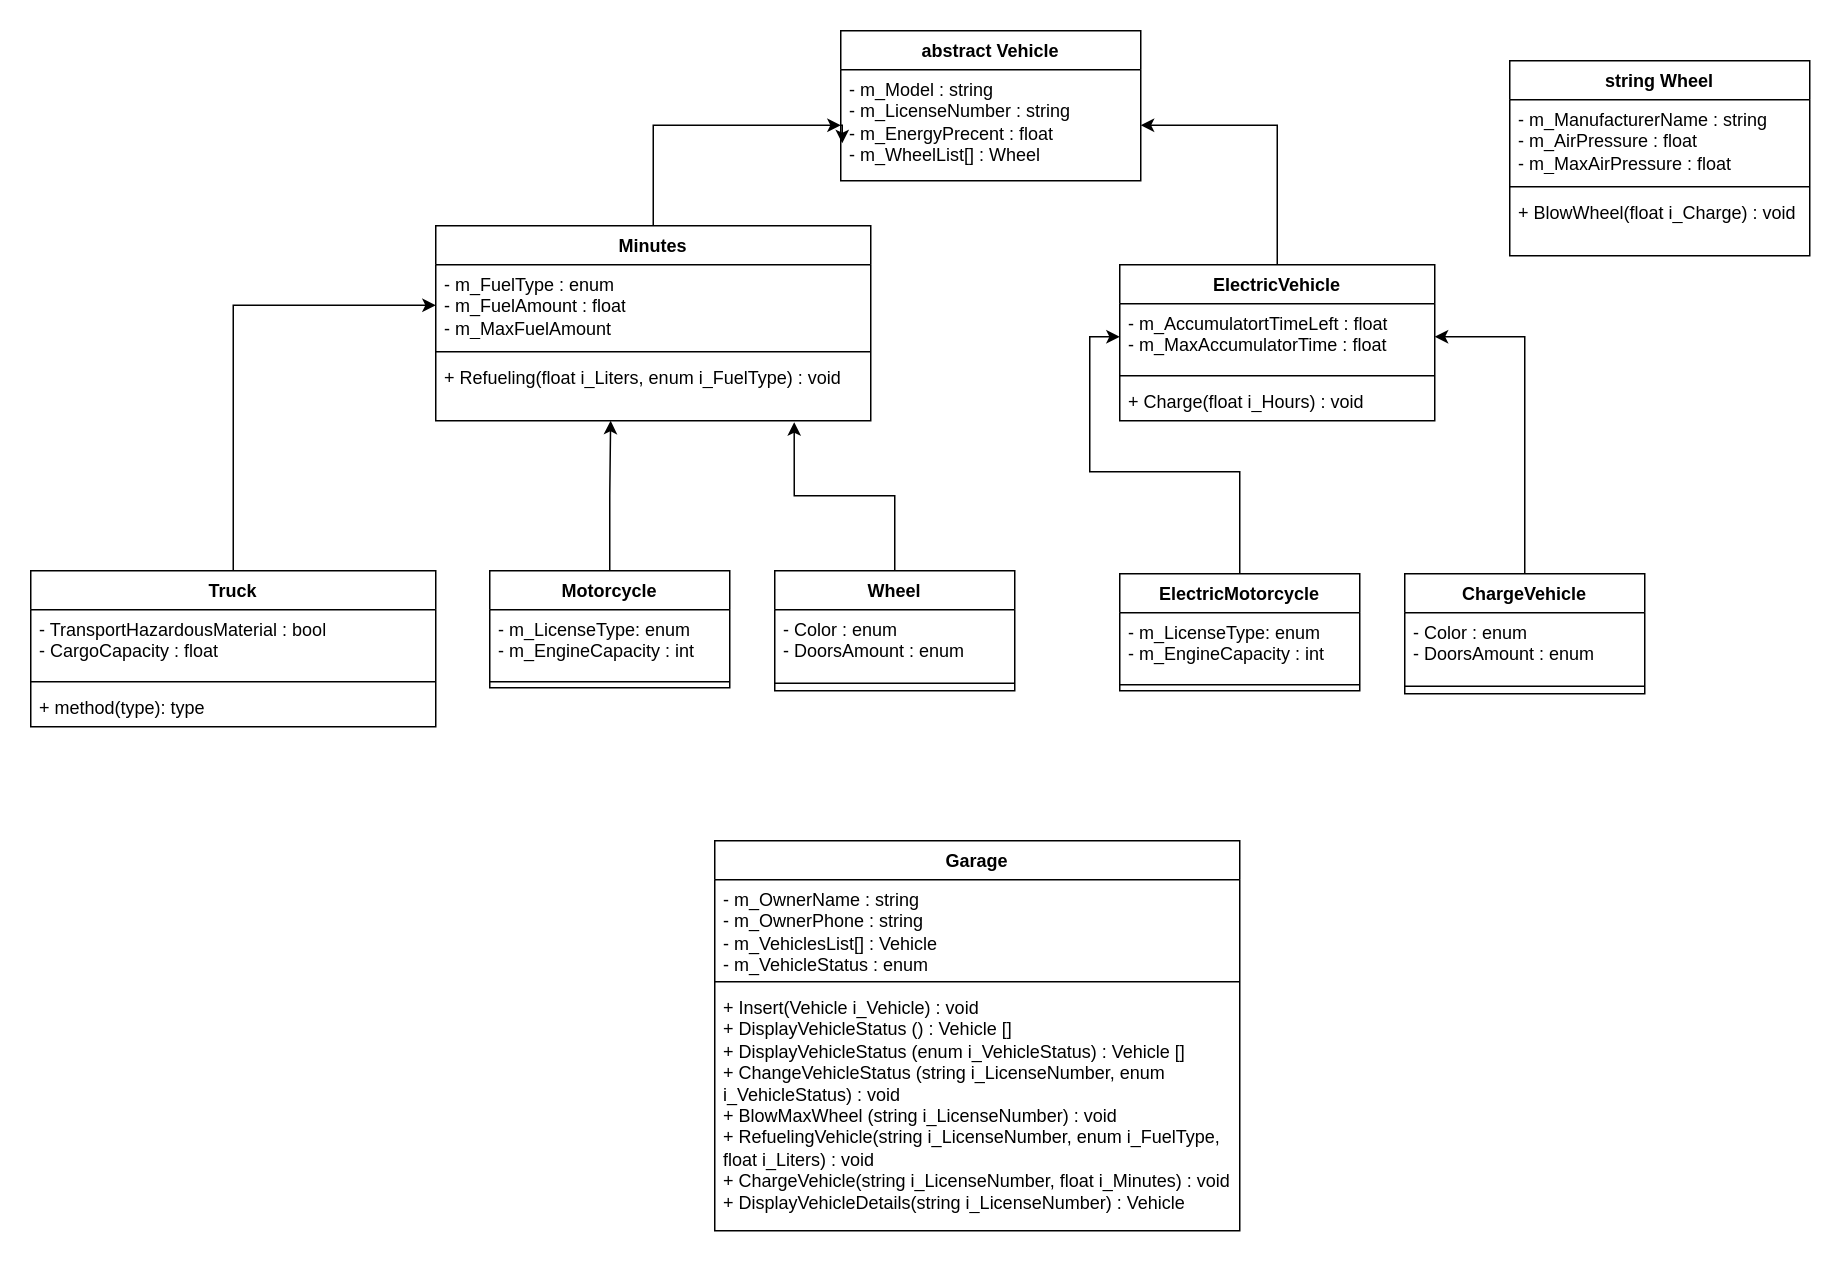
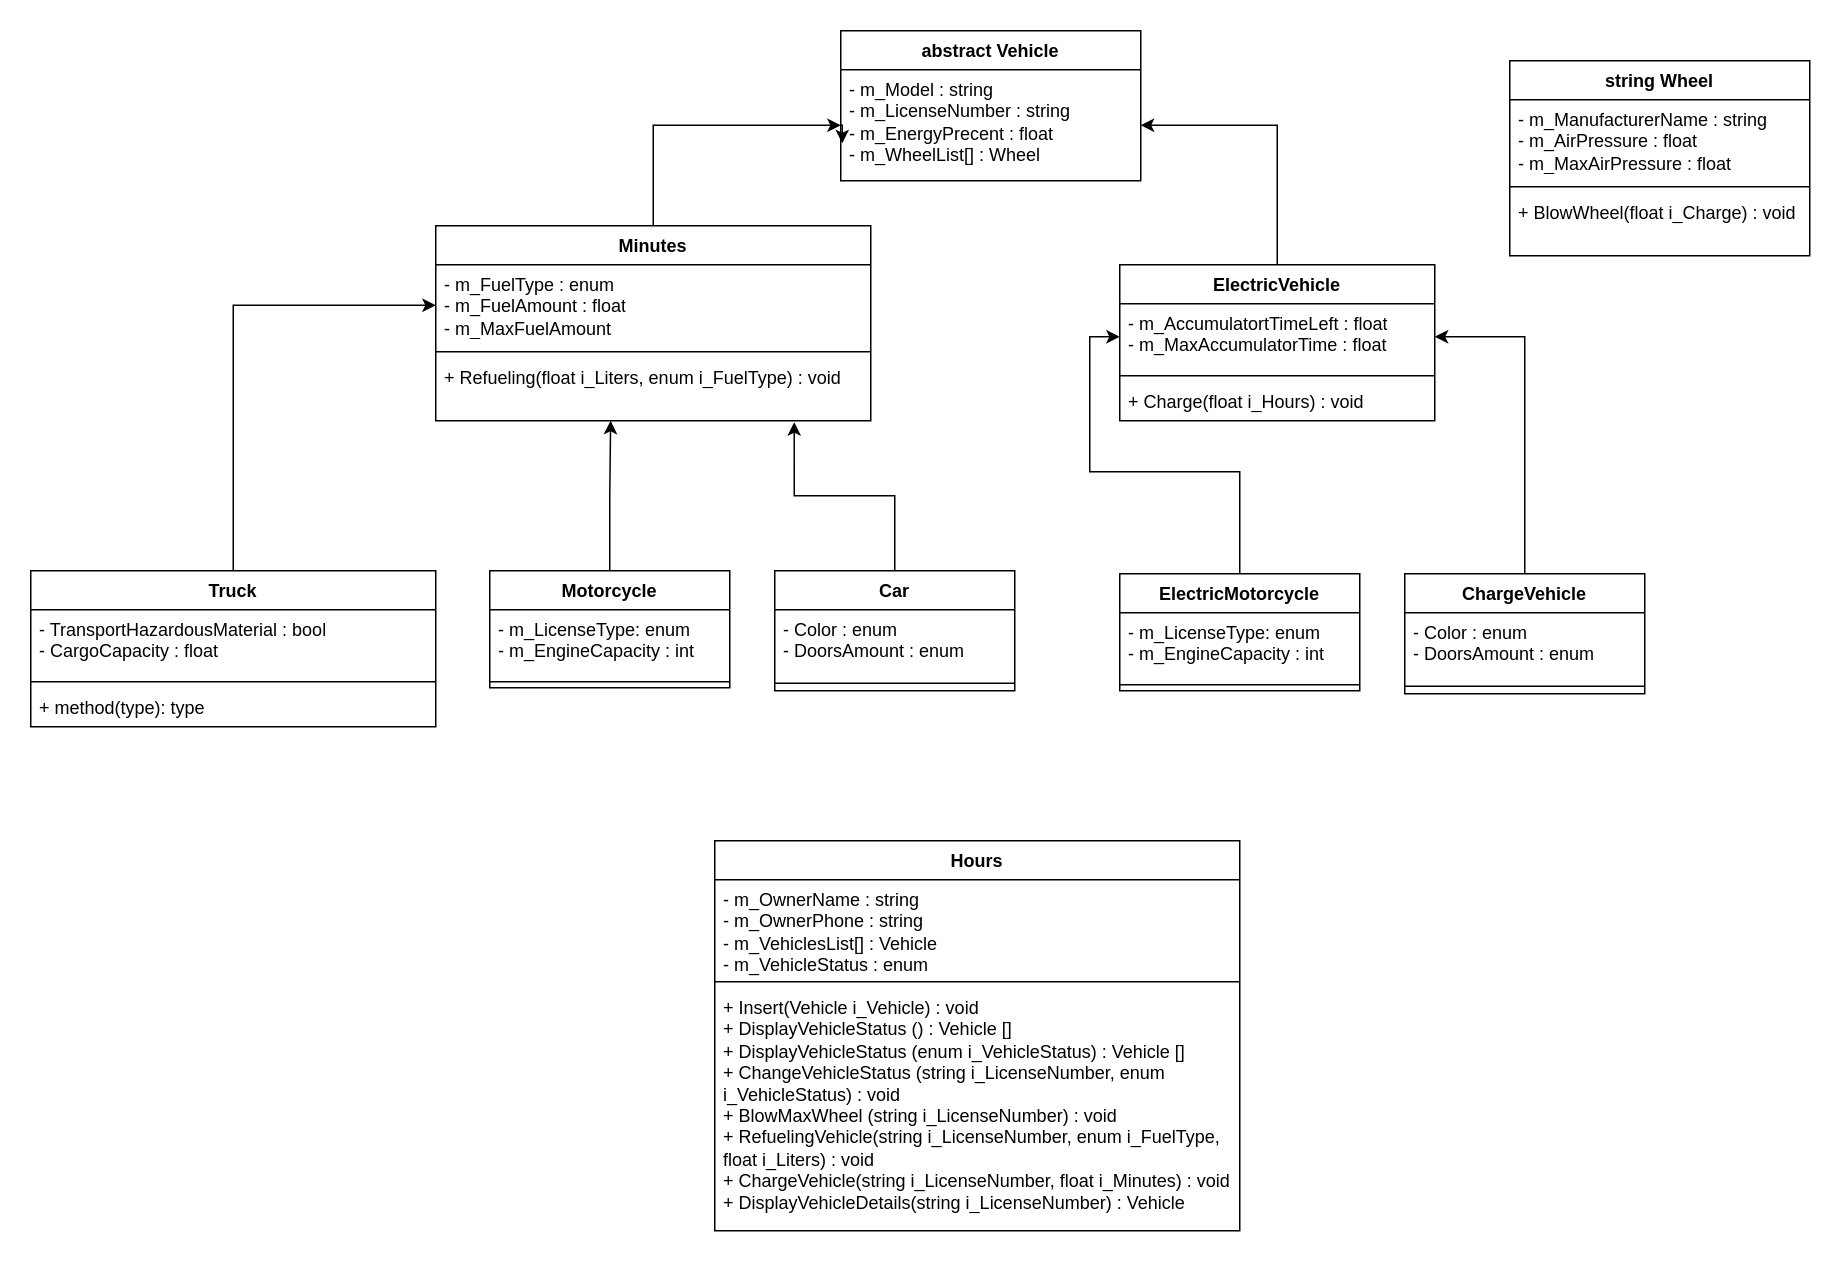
node "Wheel": label "Wheel" -> "Car"
node "Garage": label "Garage" -> "Hours"
